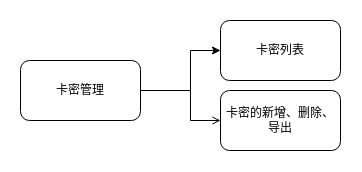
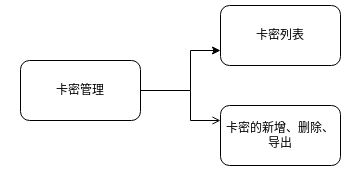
node "卡密列表": moved (281, 51) -> (281, 36)
node "卡密的新增、删除、导出": moved (281, 121) -> (281, 136)
